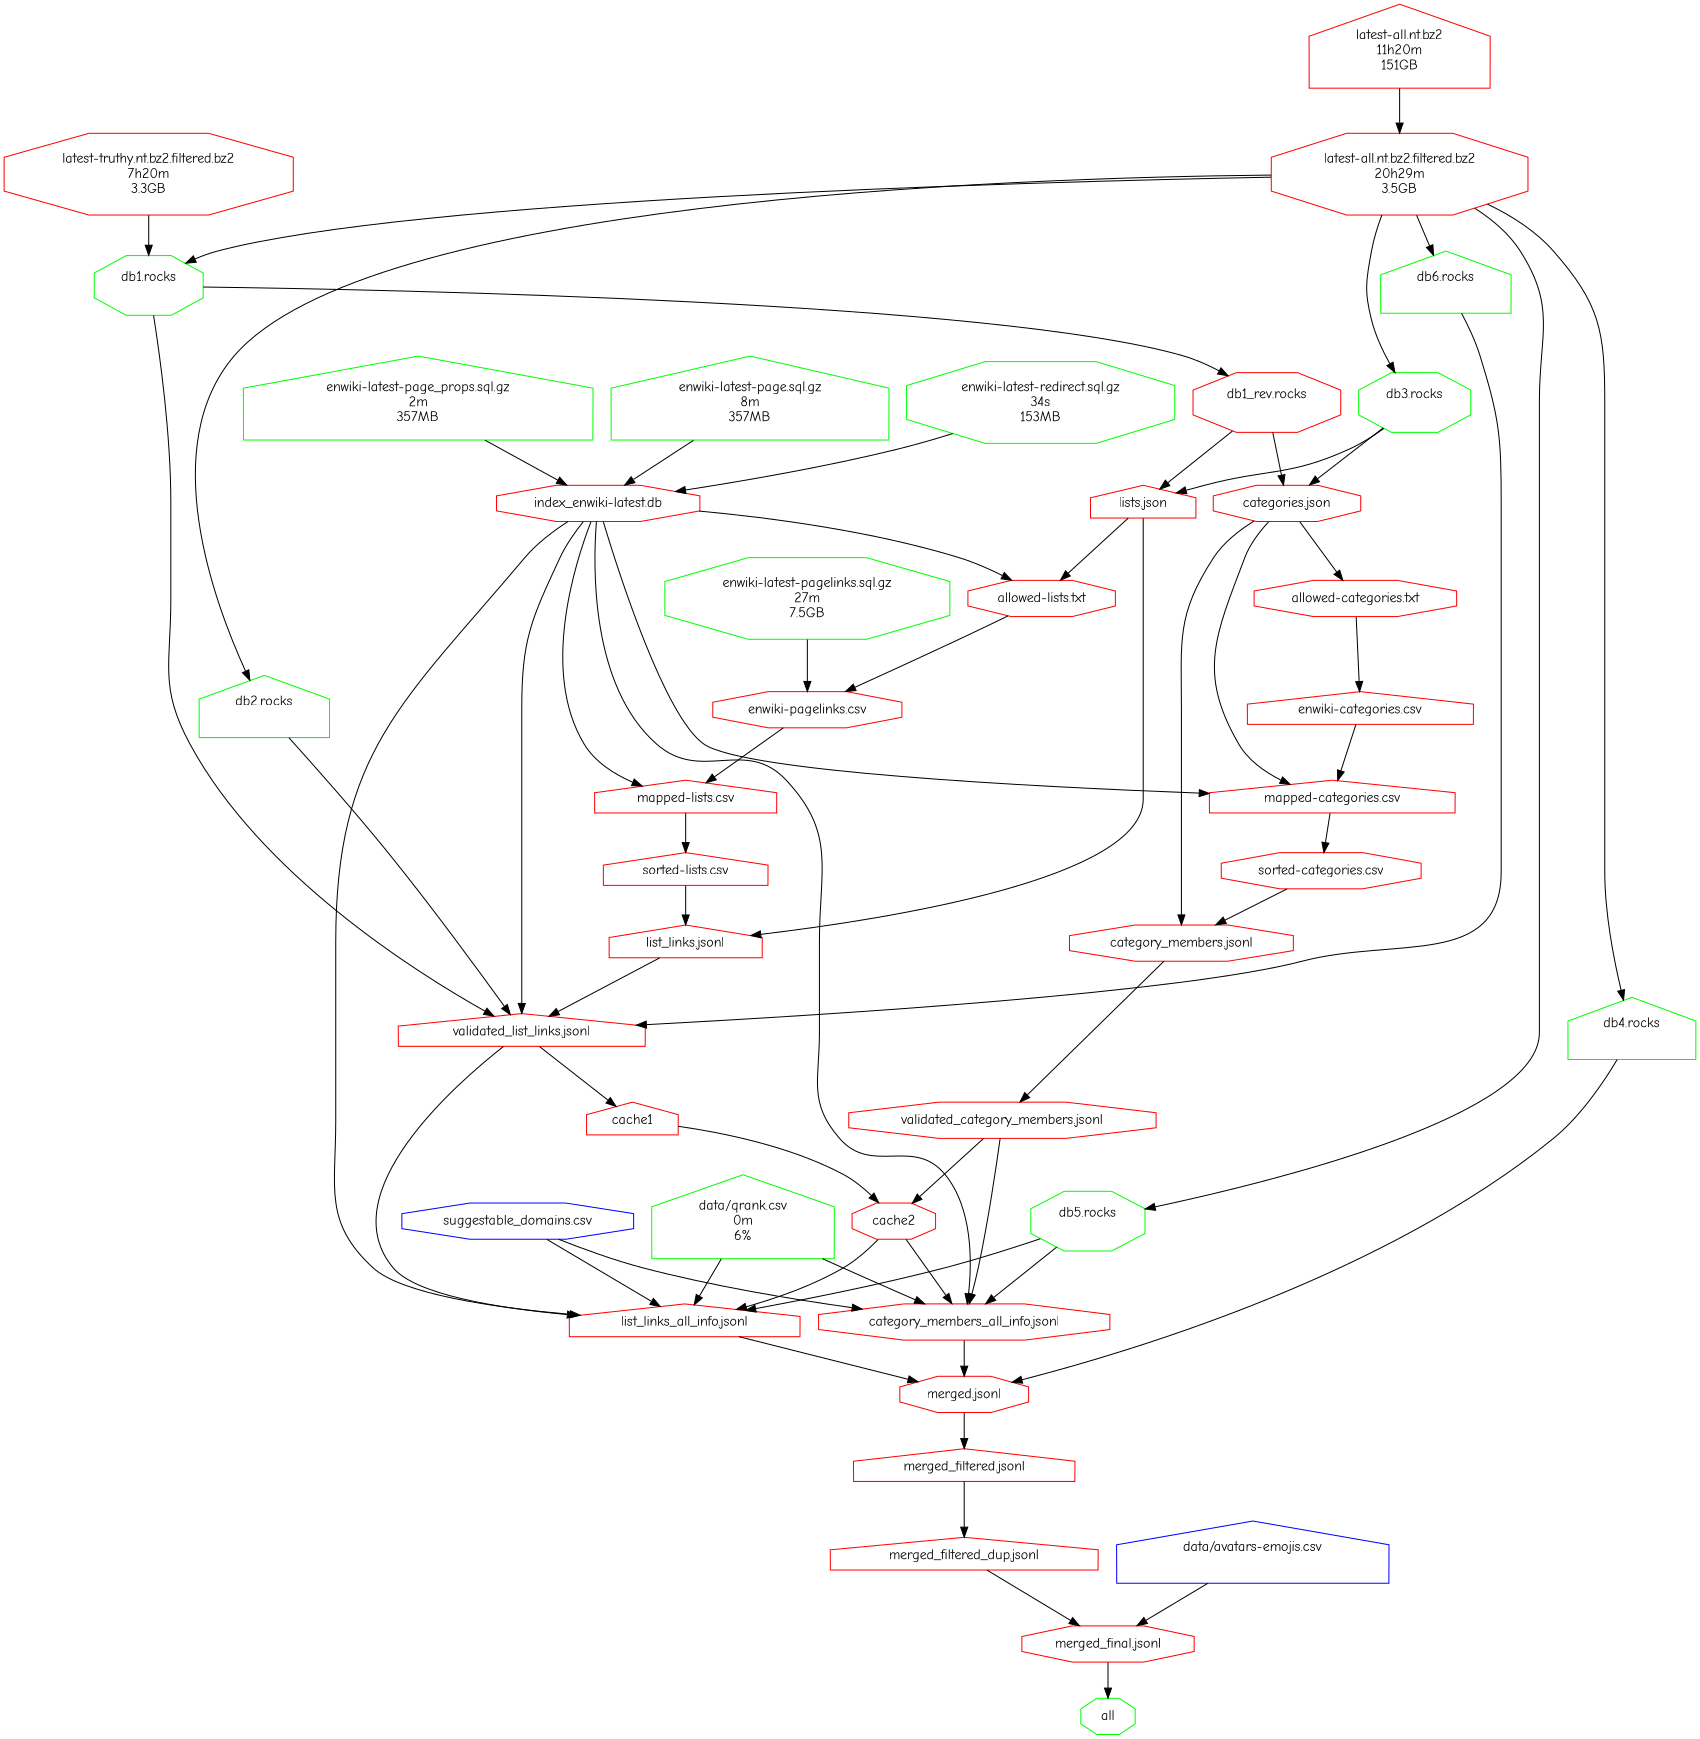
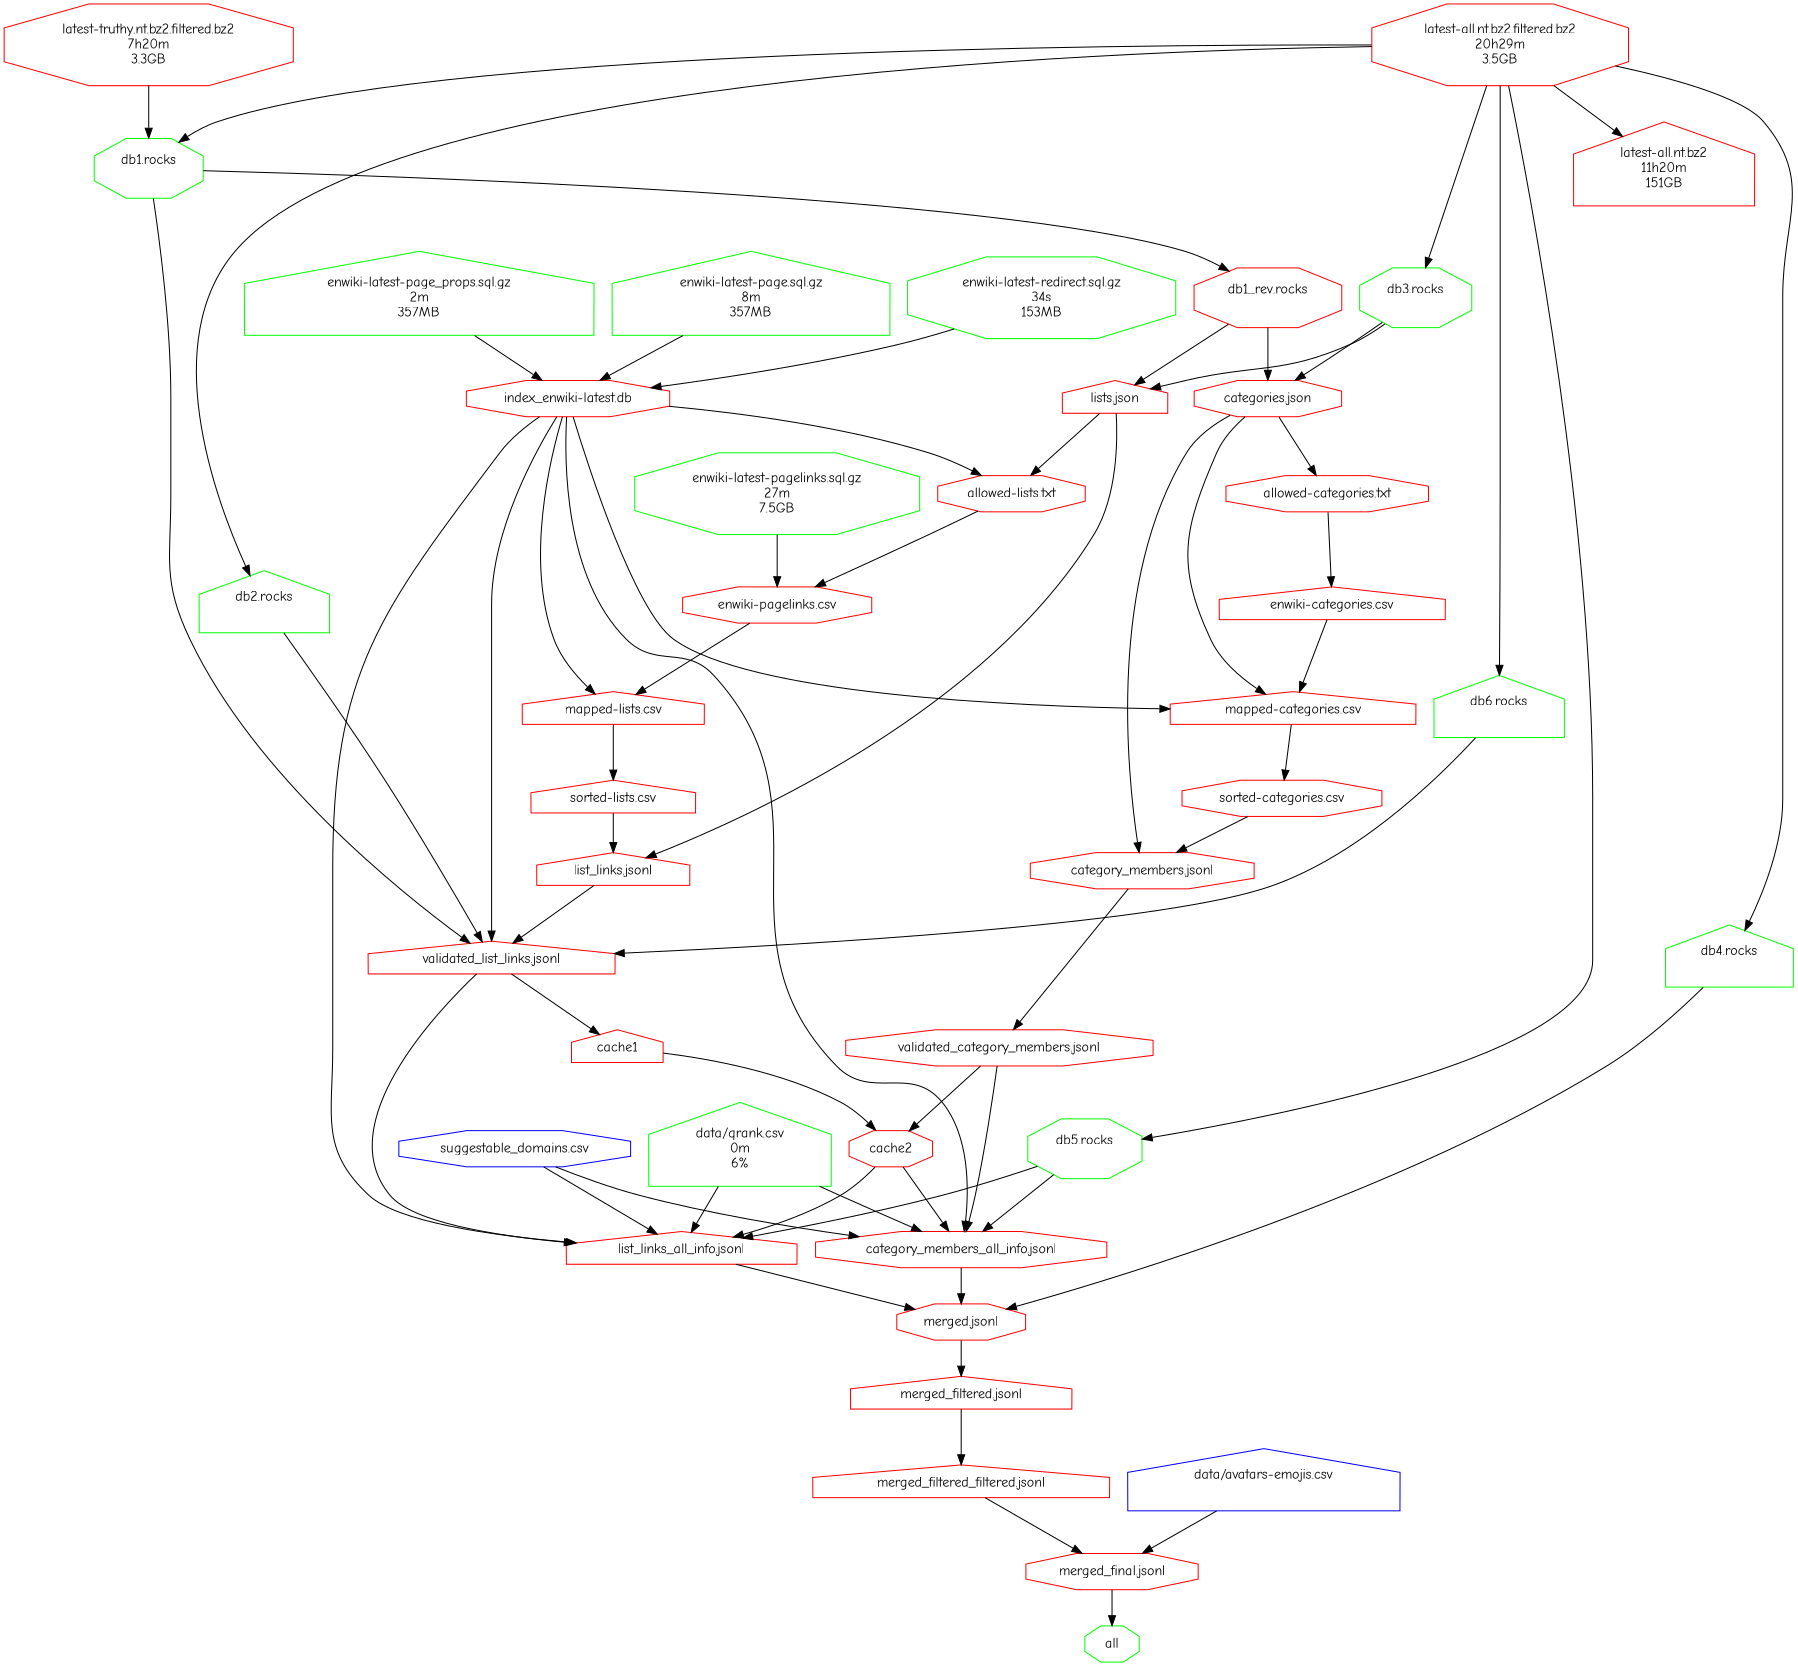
edge "latest-all.nt.bz2 11h20m 151GB" -> "latest-all.nt.bz2.filtered.bz2 20h29m 3.5GB": reversed
node "merged_filtered_dup.jsonl": label "merged_filtered_dup.jsonl" -> "merged_filtered_filtered.jsonl"
